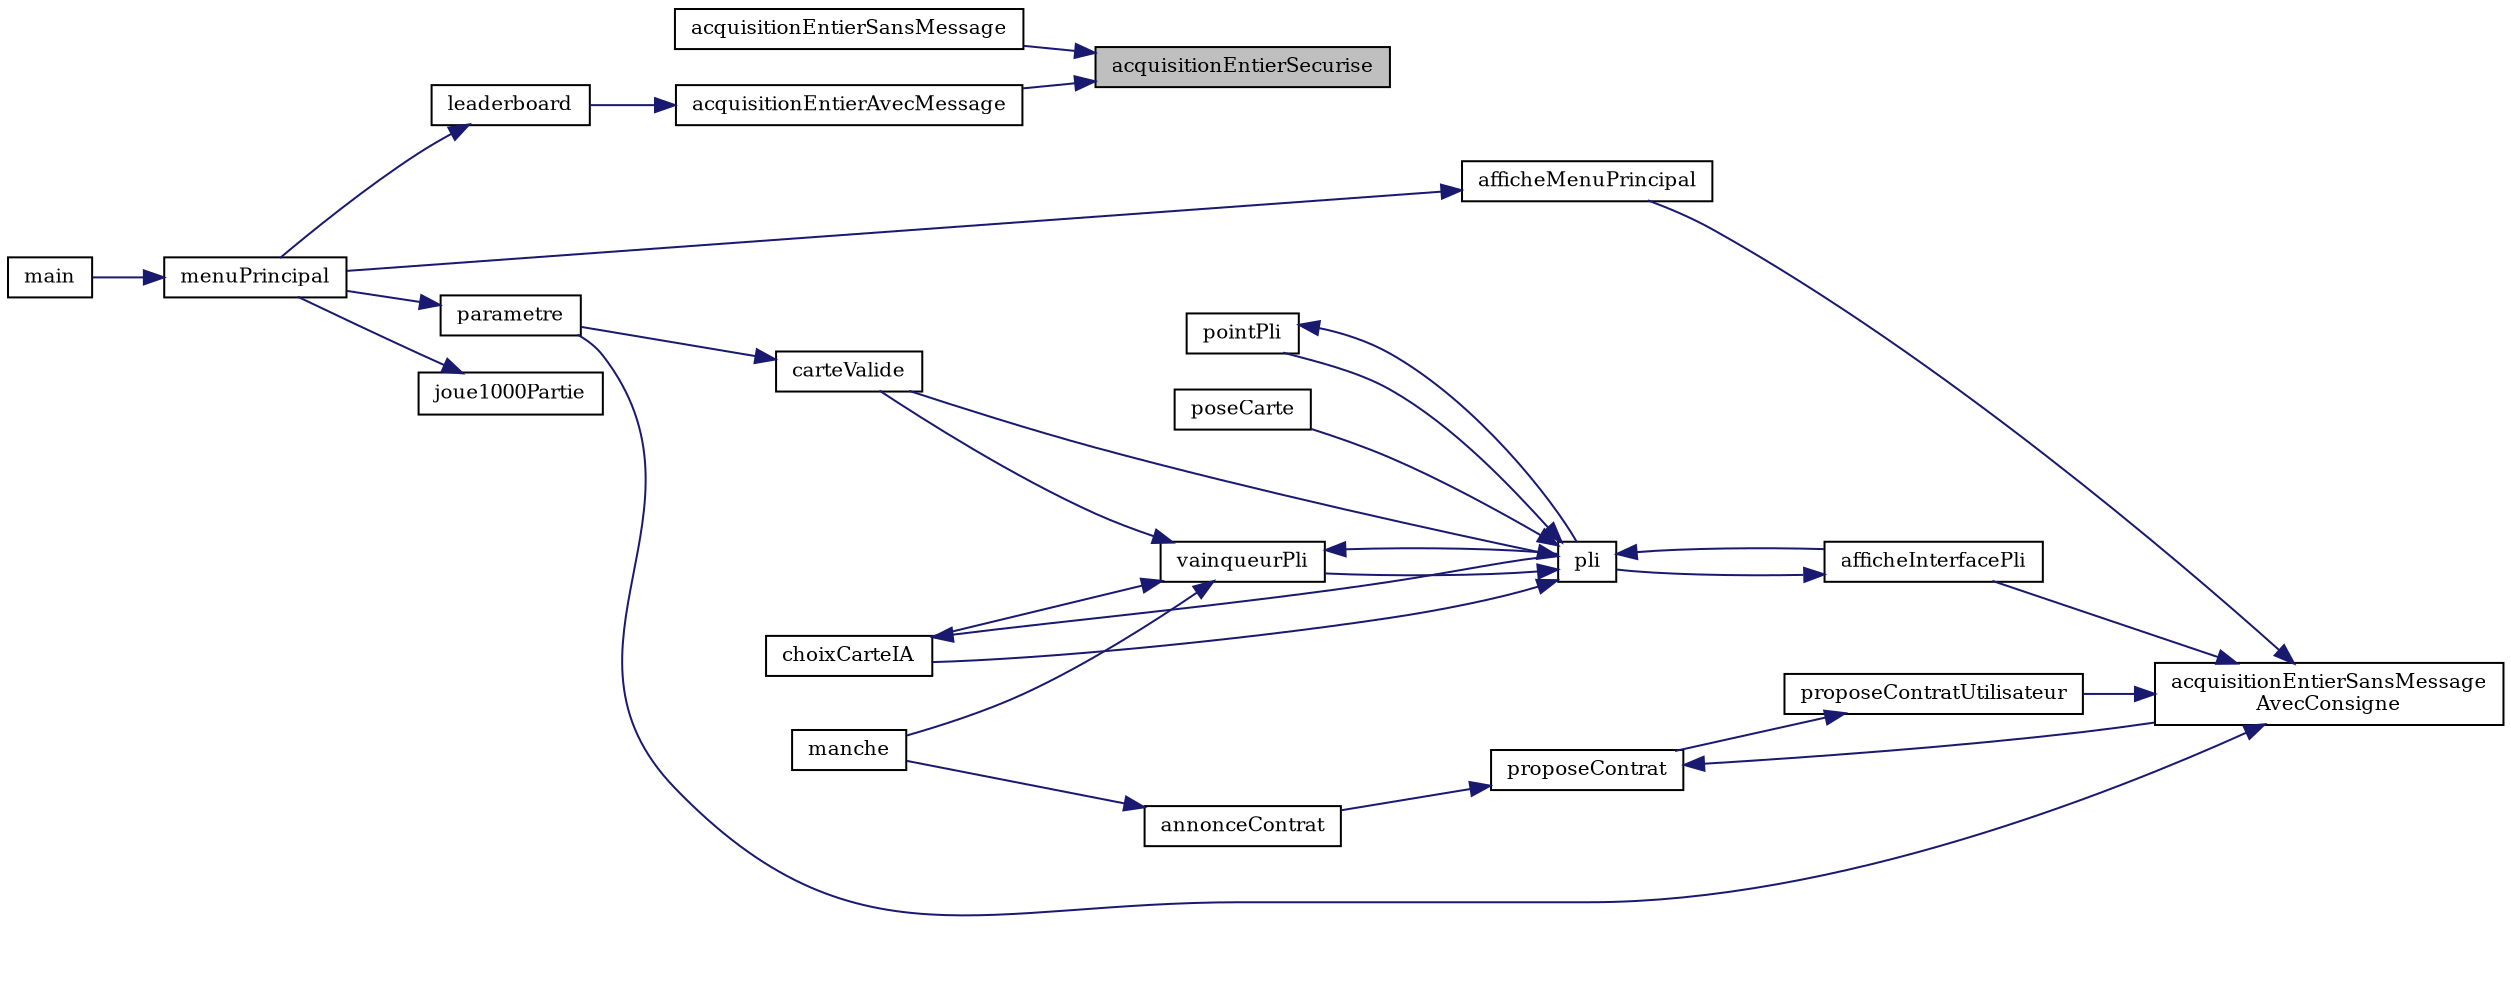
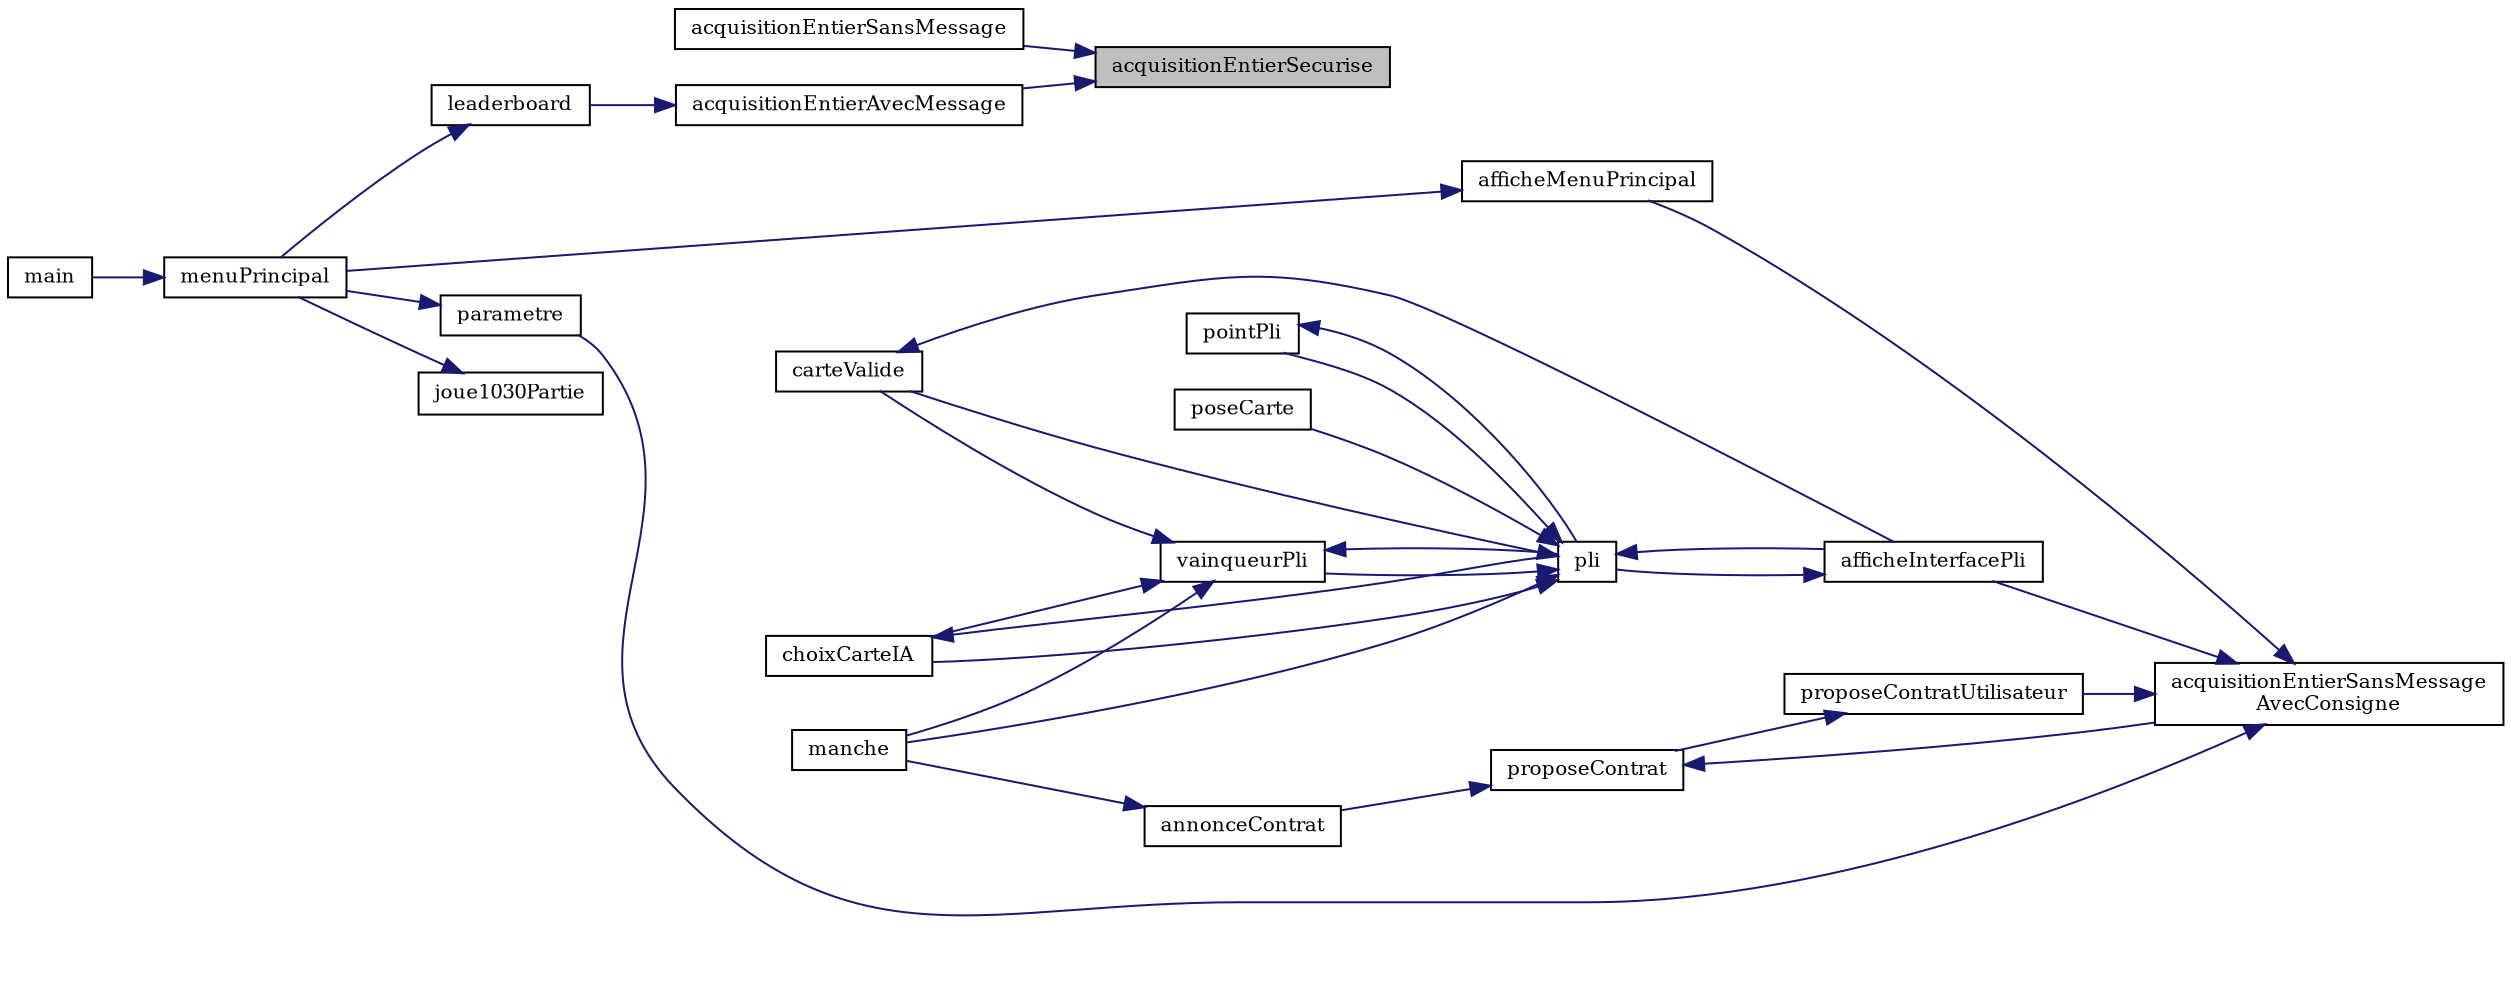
edge "parametre" -> "carteValide": now "afficheInterfacePli" -> "carteValide"
node "joue1000Partie": label "joue1000Partie" -> "joue1030Partie"
edge "manche" -> "pli": added
